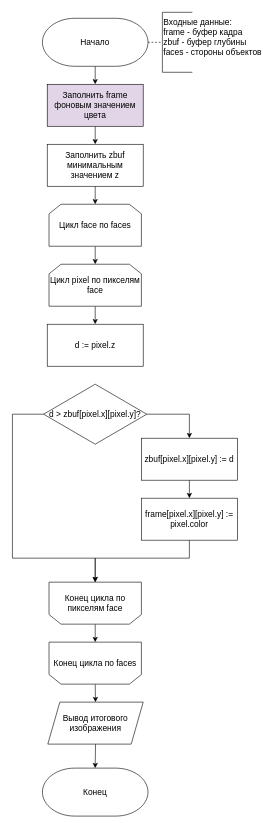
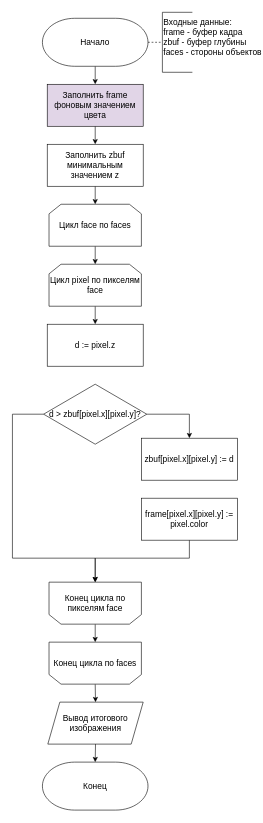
edge "zbuf[pixel.x][pixel.y] := d" -> "frame[pixel.x][pixel.y] := pixel.color": removed
node "Конец": moved (95, 792) -> (95, 786)
